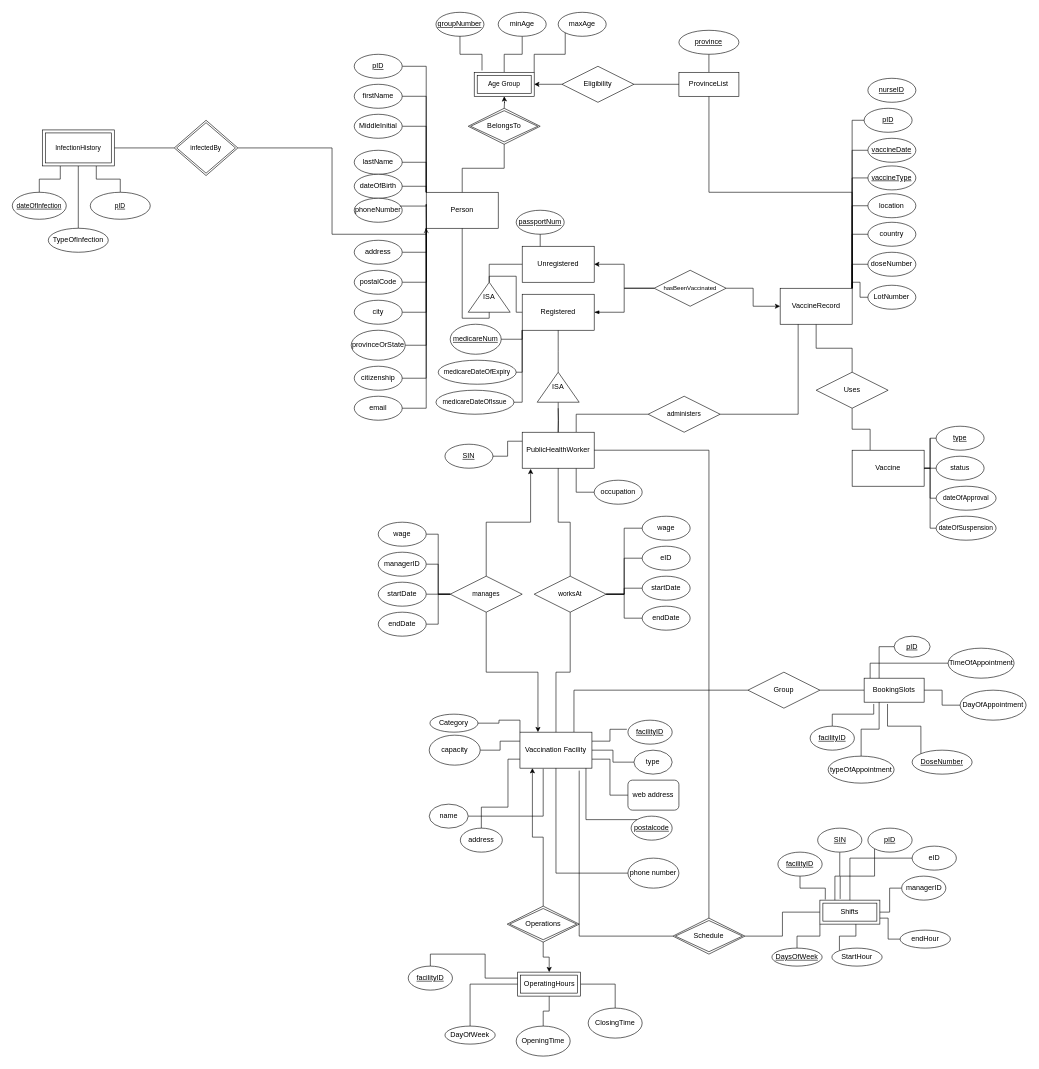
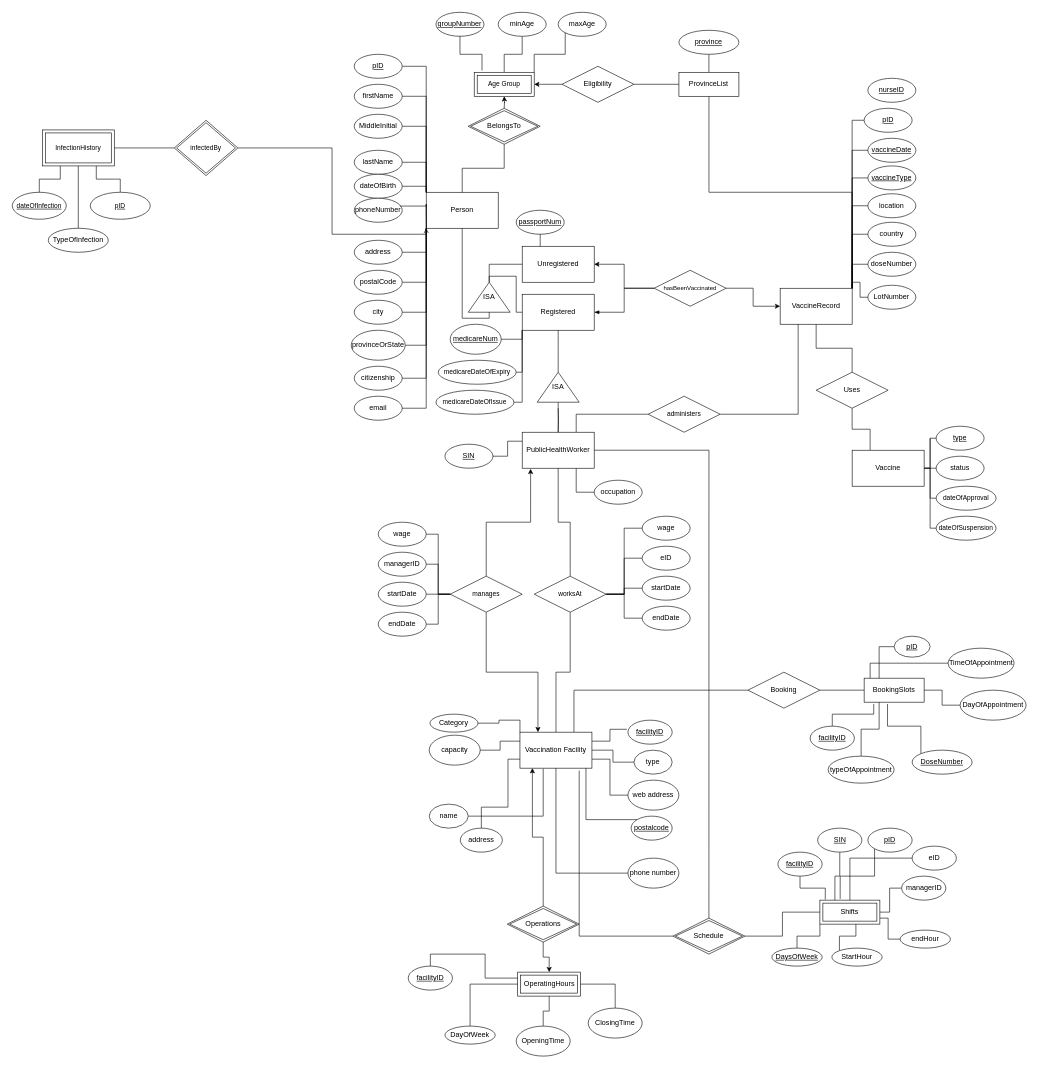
node "Group": label "Group" -> "Booking"
node "web address": shape rounded rectangle -> ellipse
